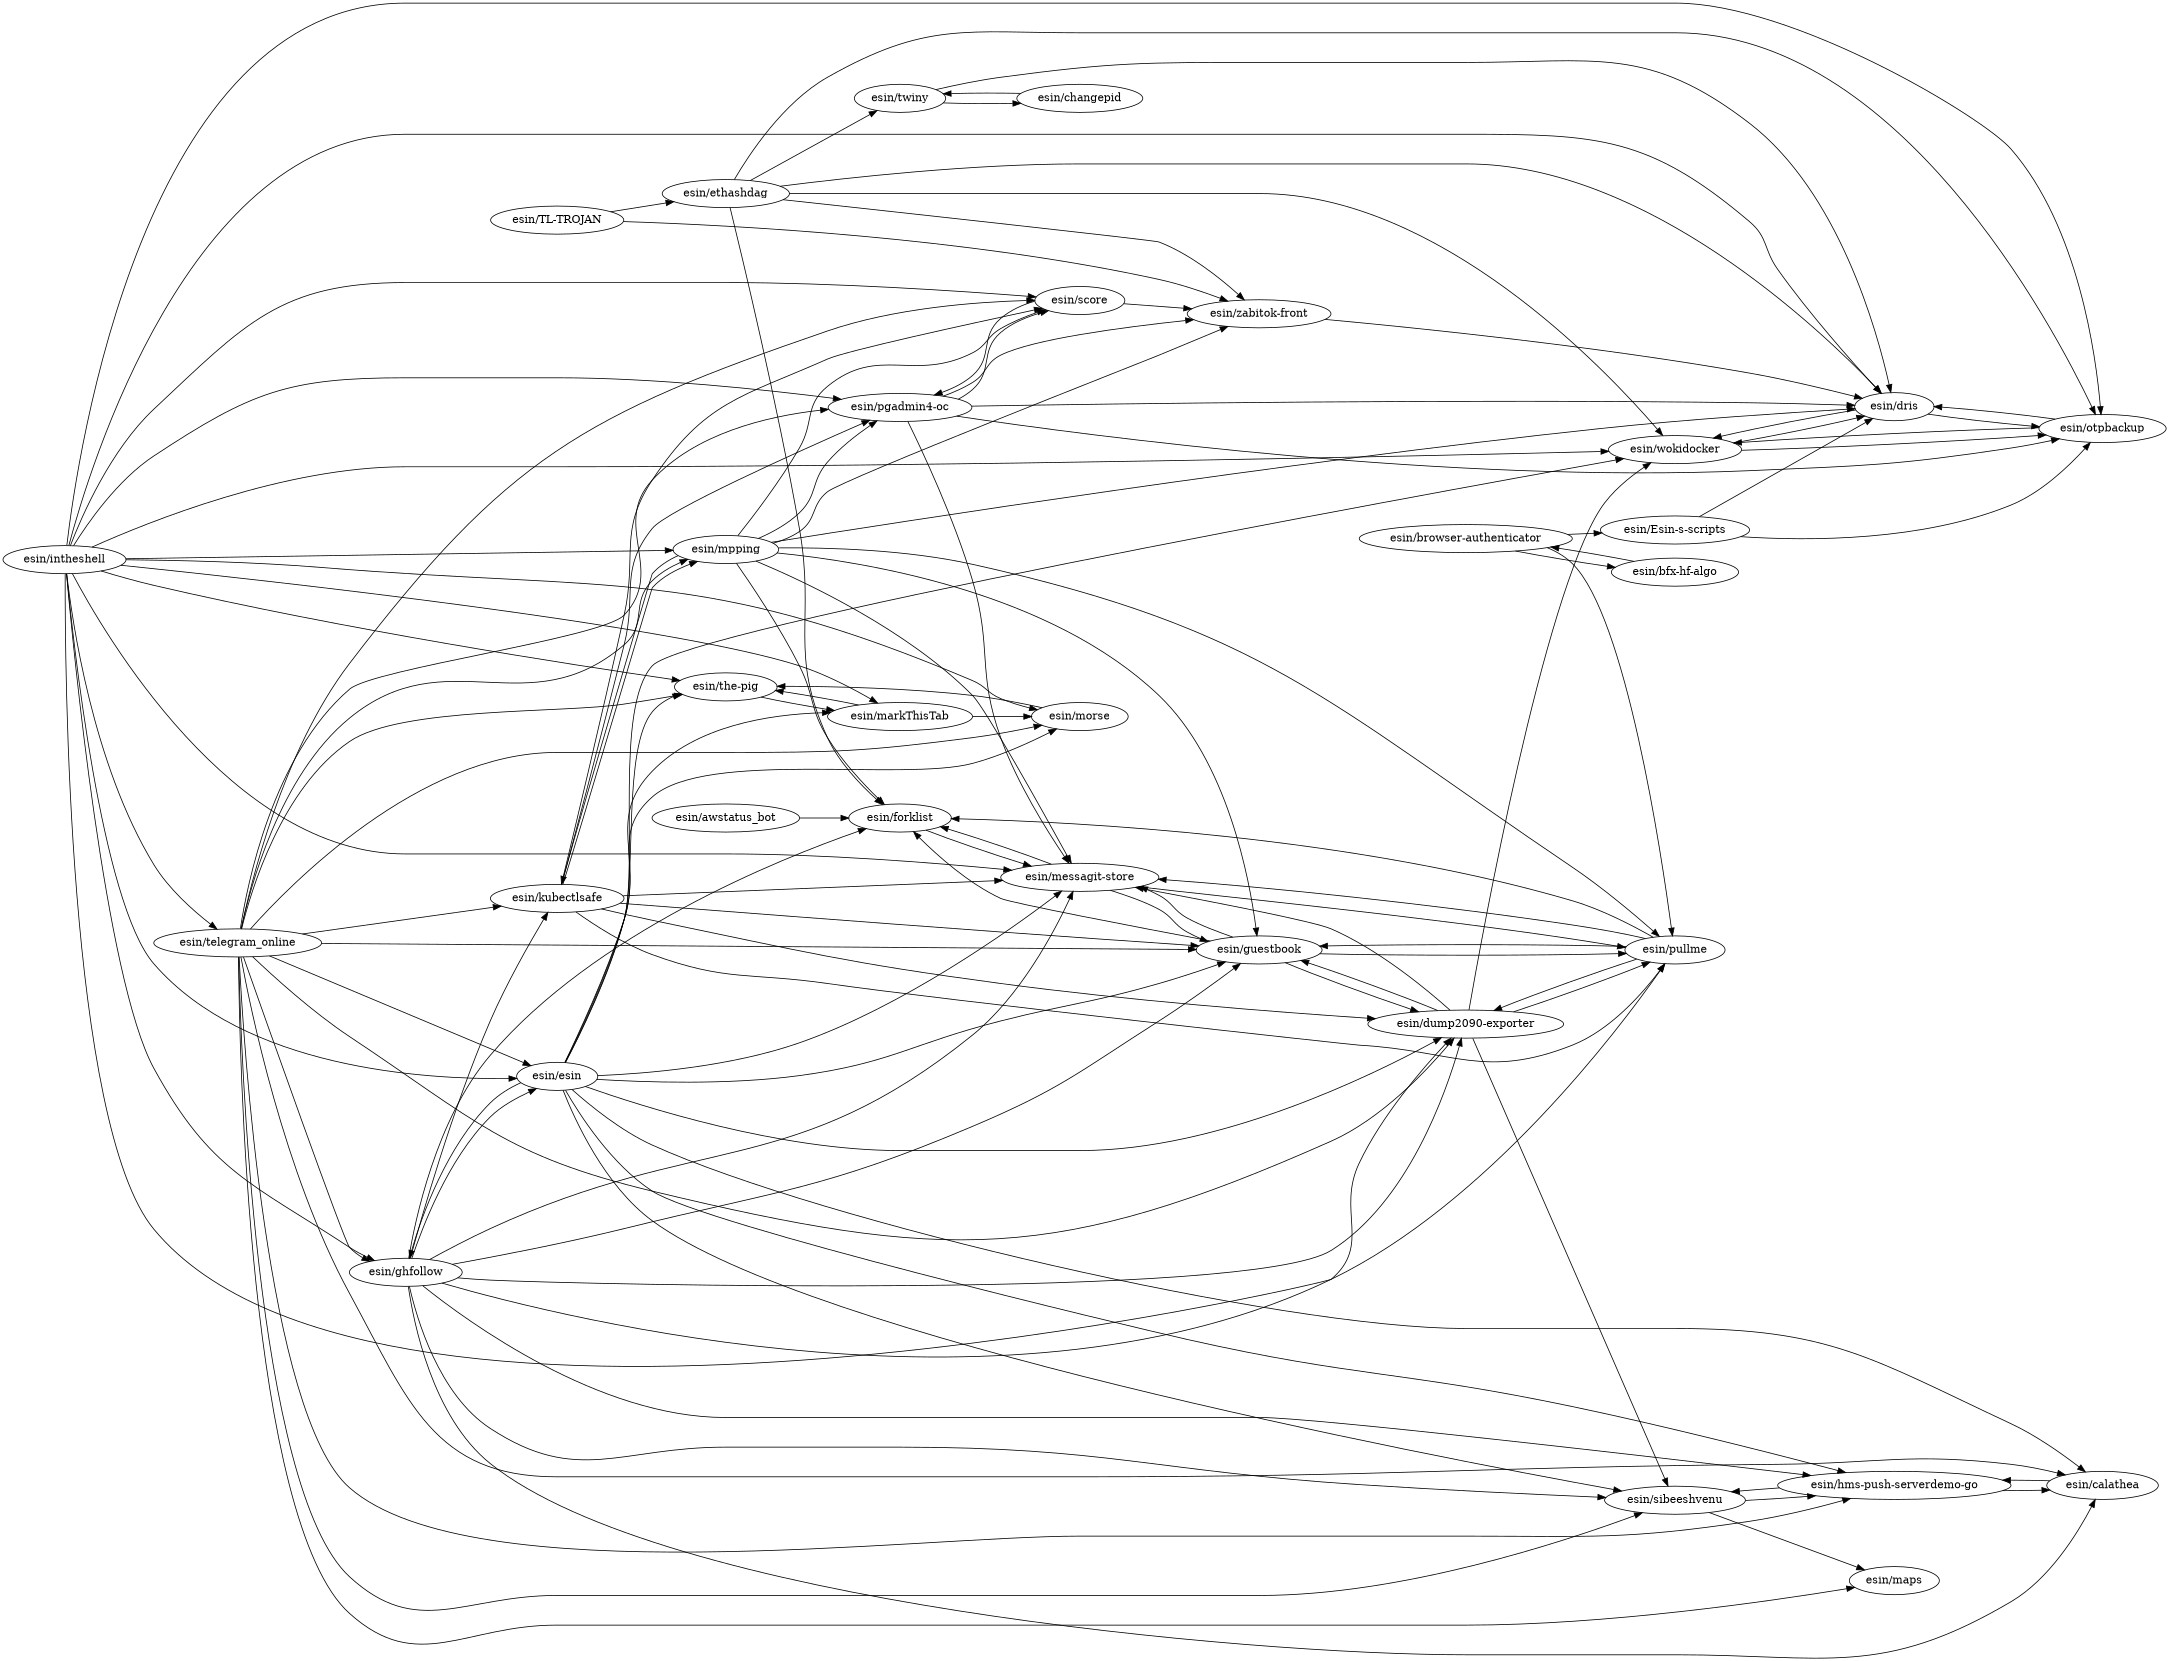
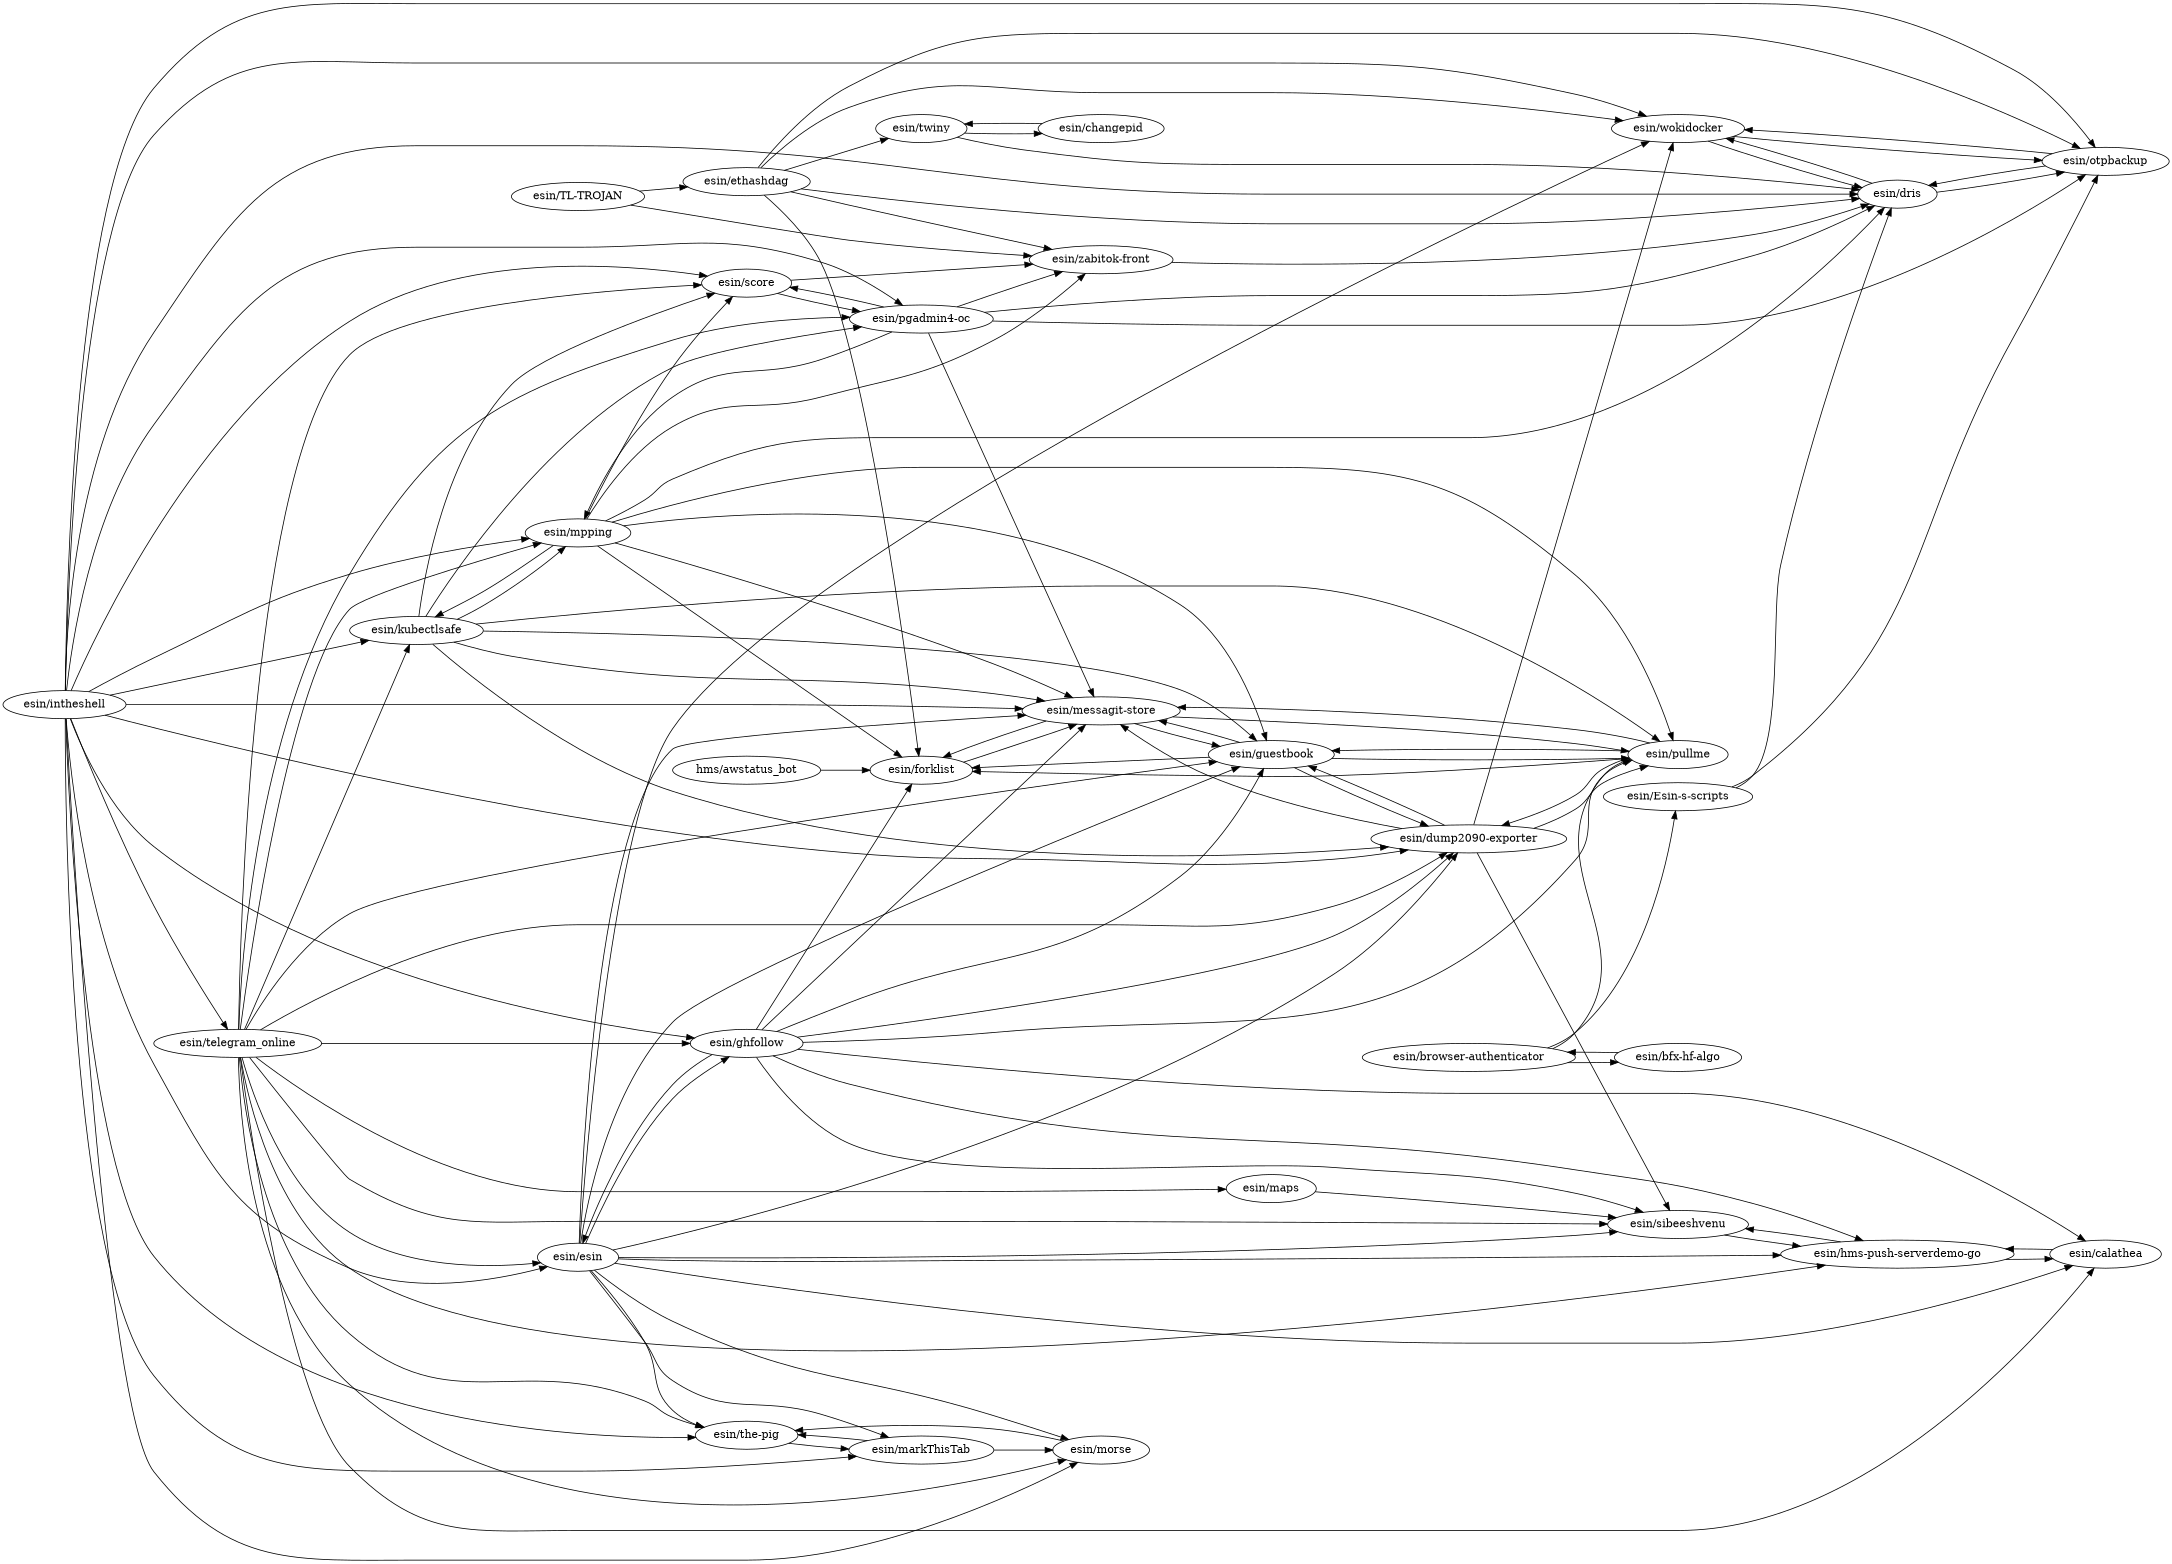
edge "esin/mpping" -> "esin/pgadmin4-oc": reversed
node "esin/awstatus_bot": label "esin/awstatus_bot" -> "hms/awstatus_bot"
edge "esin/ghfollow" -> "esin/kubectlsafe": now "esin/intheshell" -> "esin/kubectlsafe"
edge "esin/sibeeshvenu" -> "esin/maps": reversed
